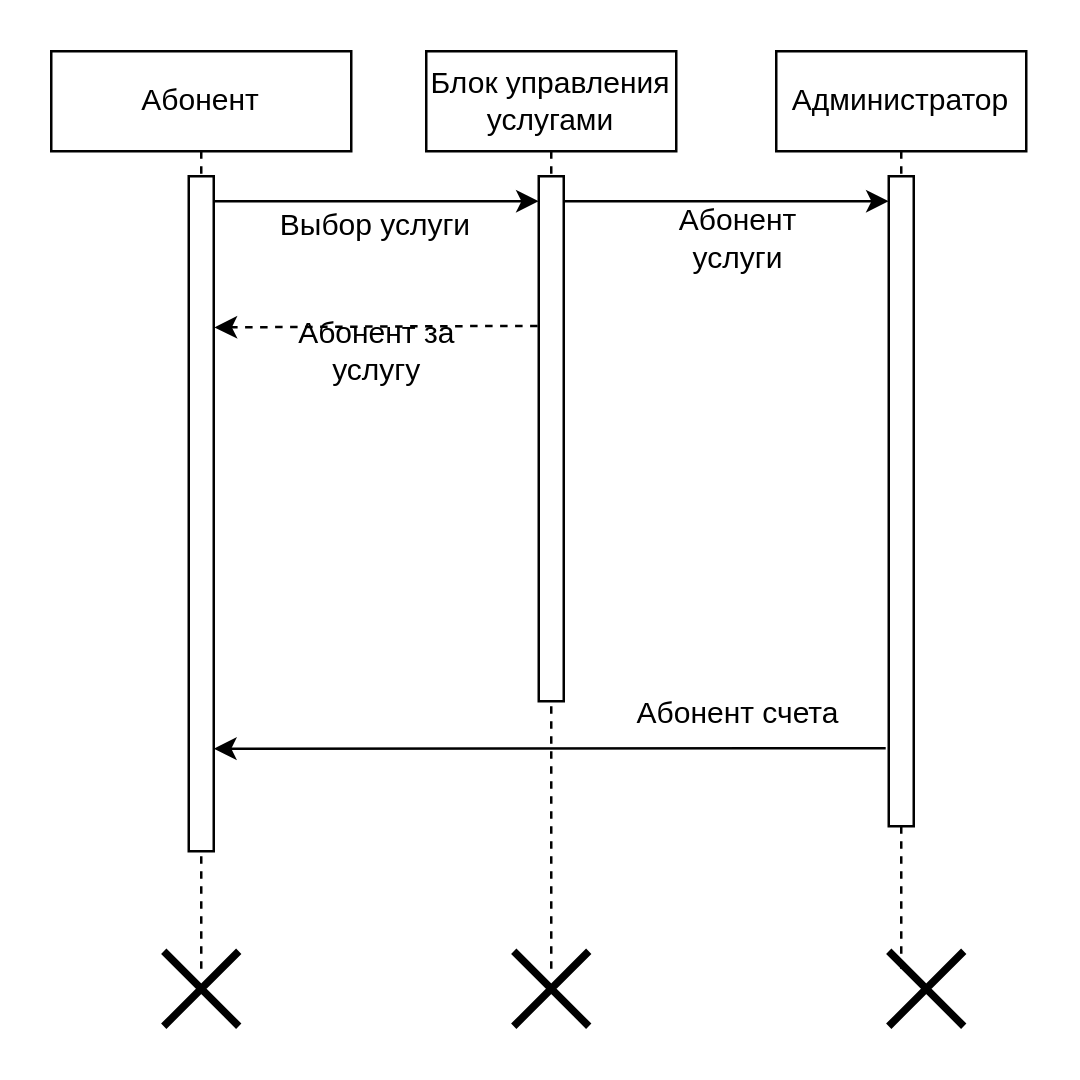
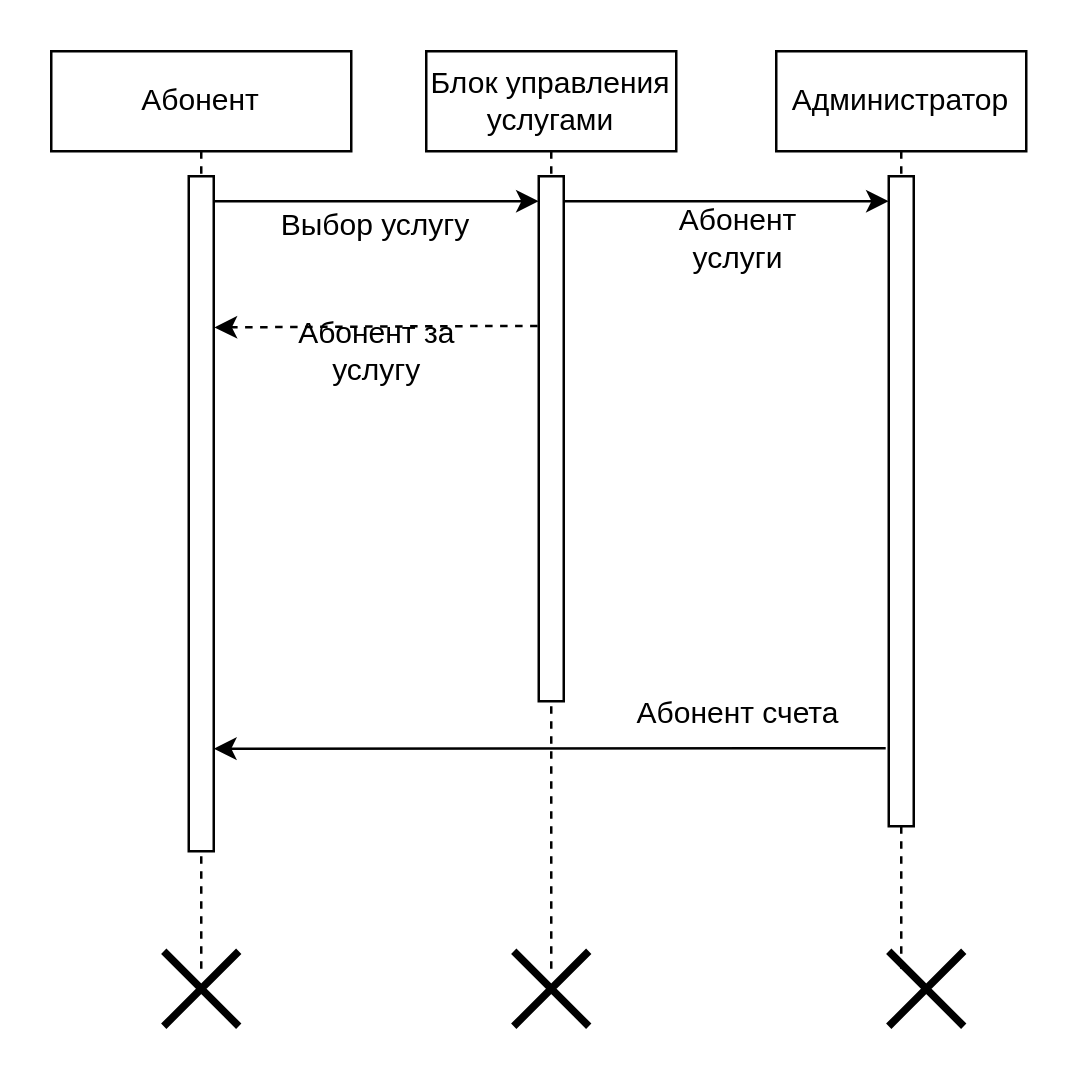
node "Выбор услуги": label "Выбор услуги" -> "Выбор услугу"
